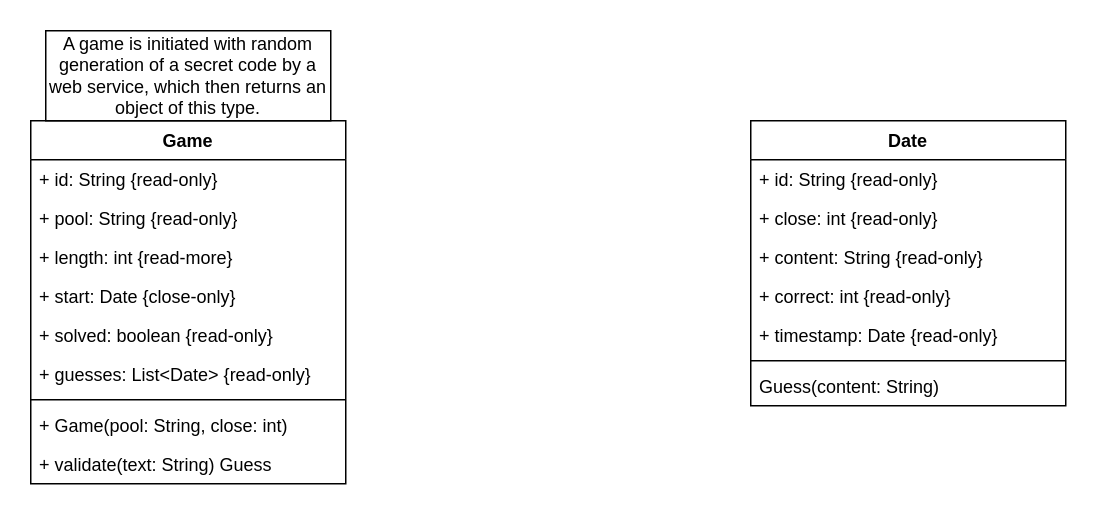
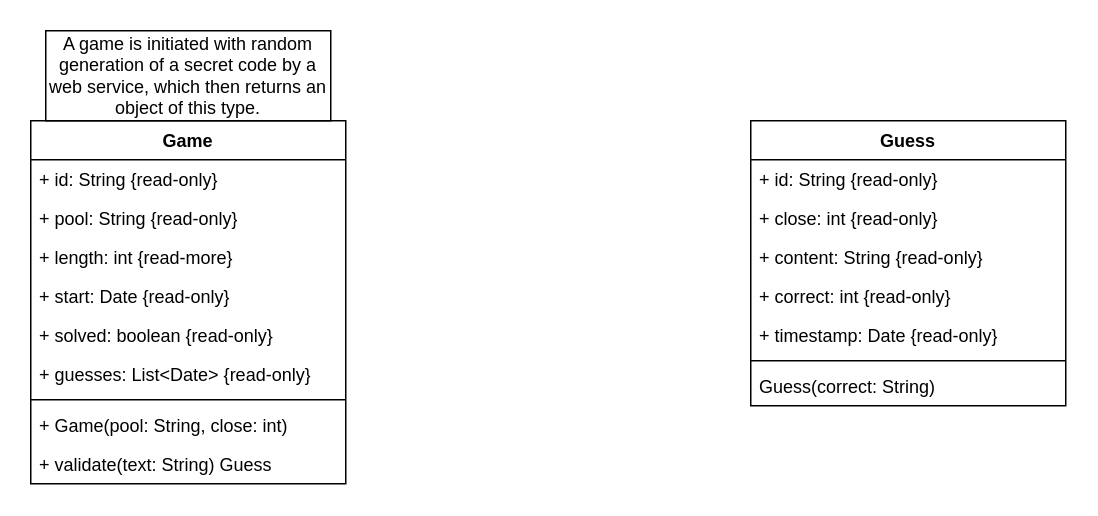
node "Date": label "Date" -> "Guess"
node "+ start: Date {close-only}": label "+ start: Date {close-only}" -> "+ start: Date {read-only}"
node "Guess(content: String)": label "Guess(content: String)" -> "Guess(correct: String)"
